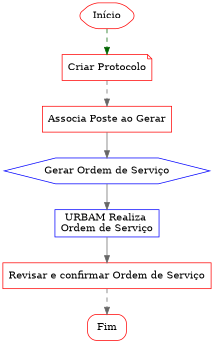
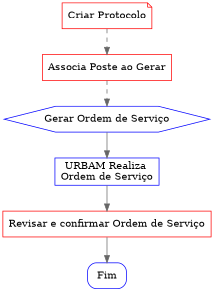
node "Início": removed
edge "Associa Poste ao Gerar" -> "Gerar Ordem de Serviço": style solid -> dashed
edge "Revisar e confirmar Ordem de Serviço" -> "Fim": style dashed -> solid
node "Fim": color red -> blue
